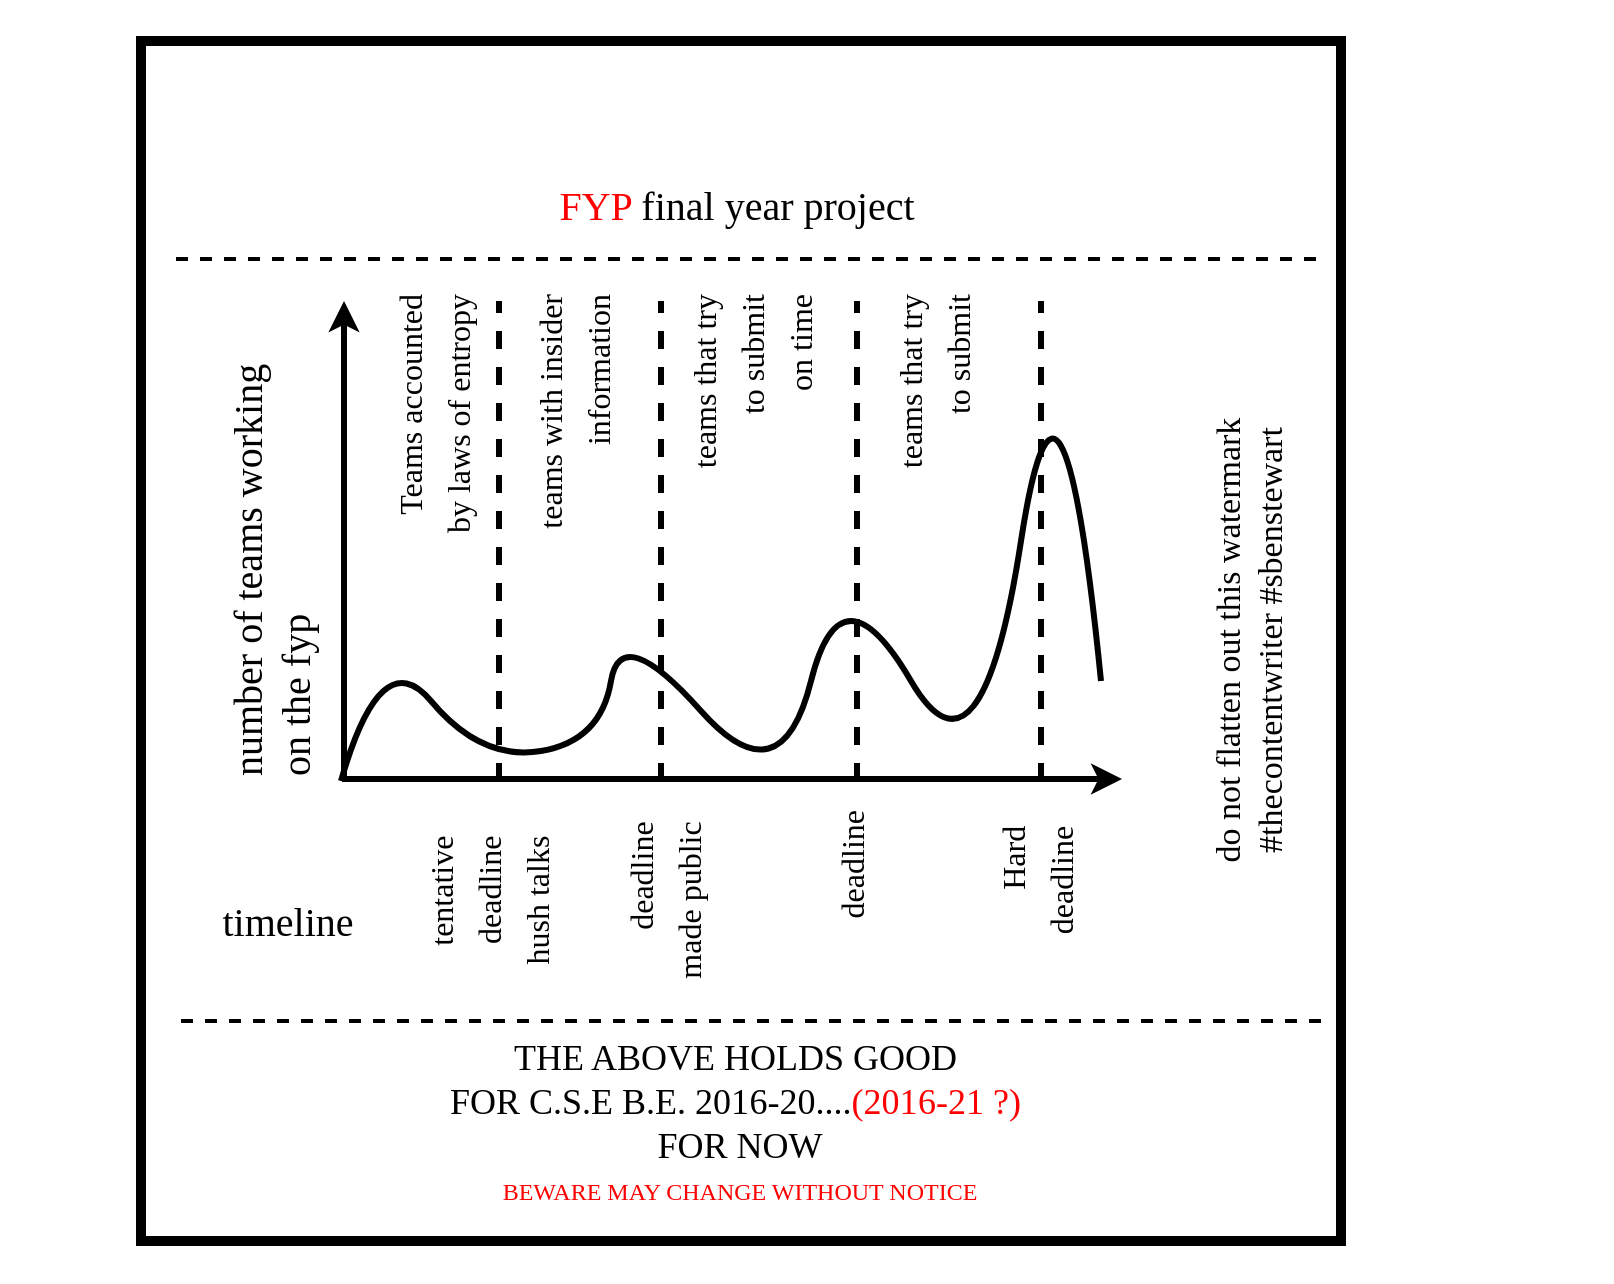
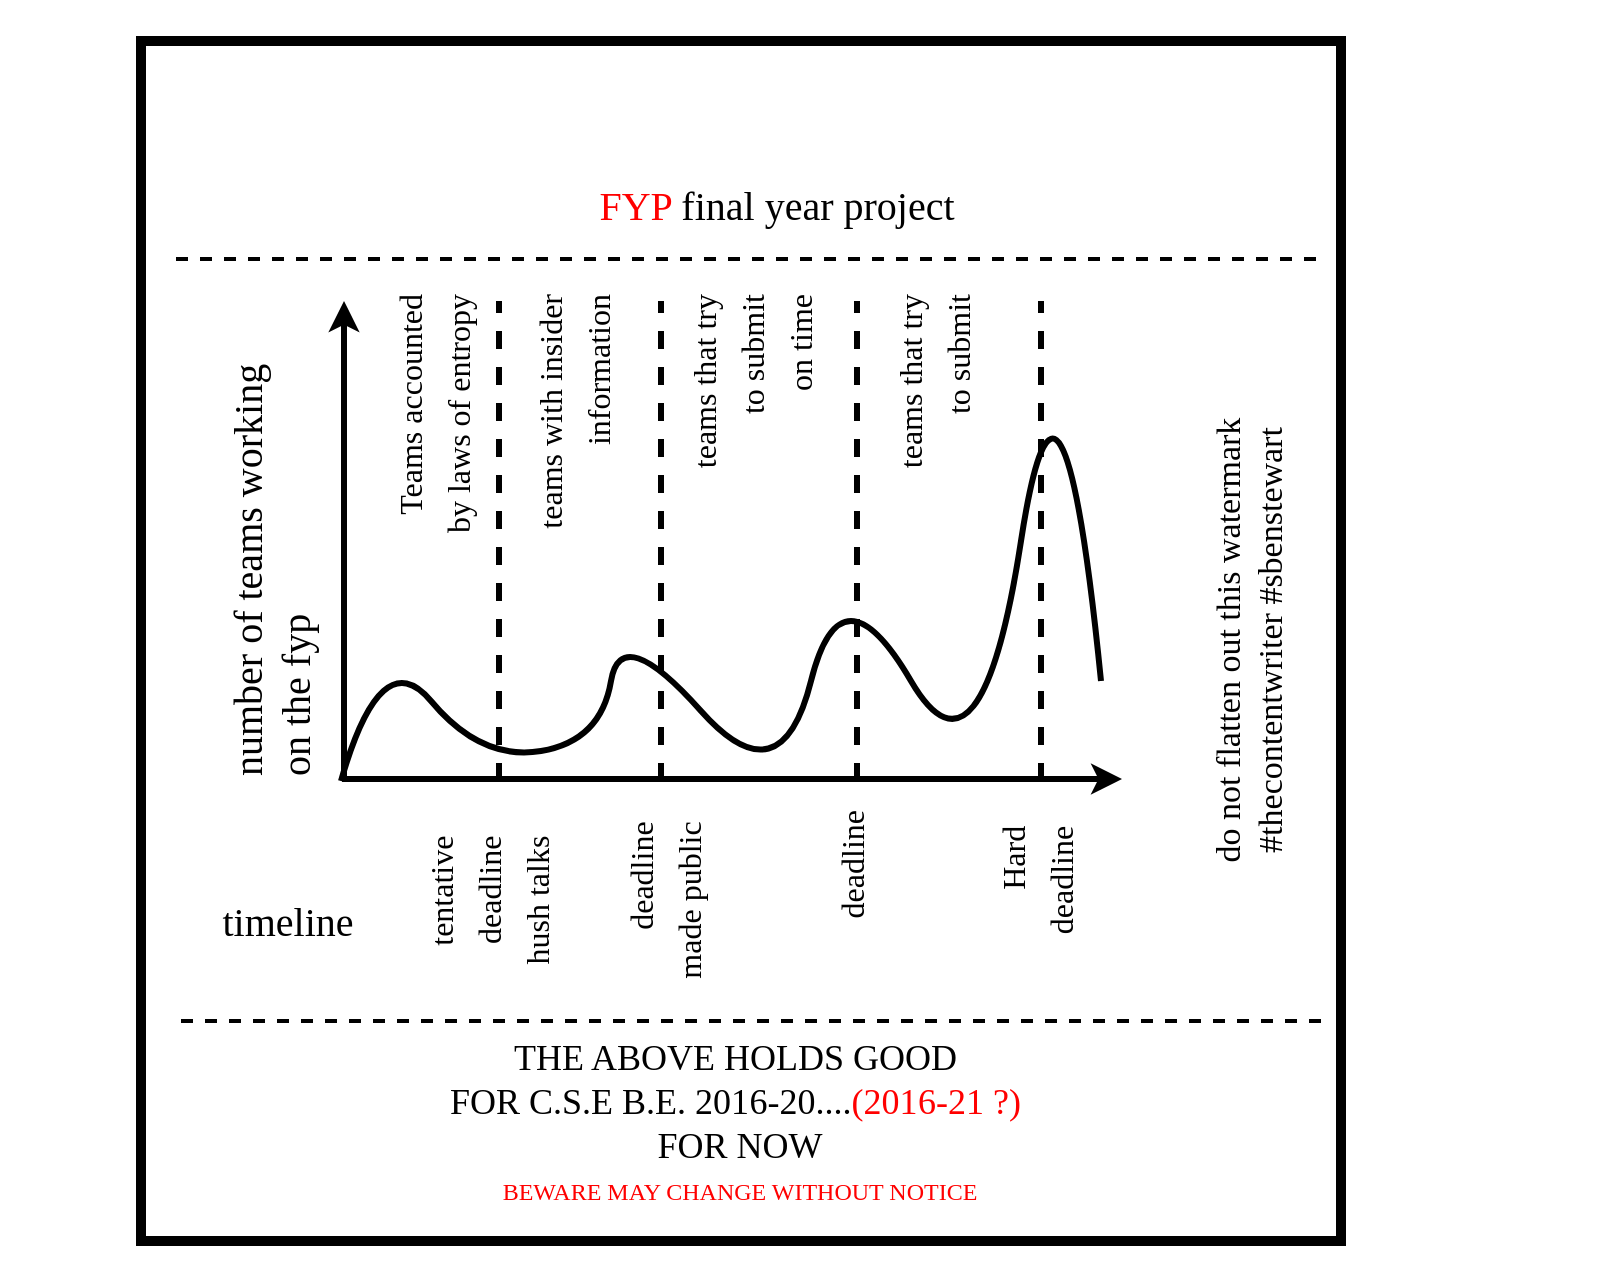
node "FYP final year project": moved (738, 205) -> (778, 205)
